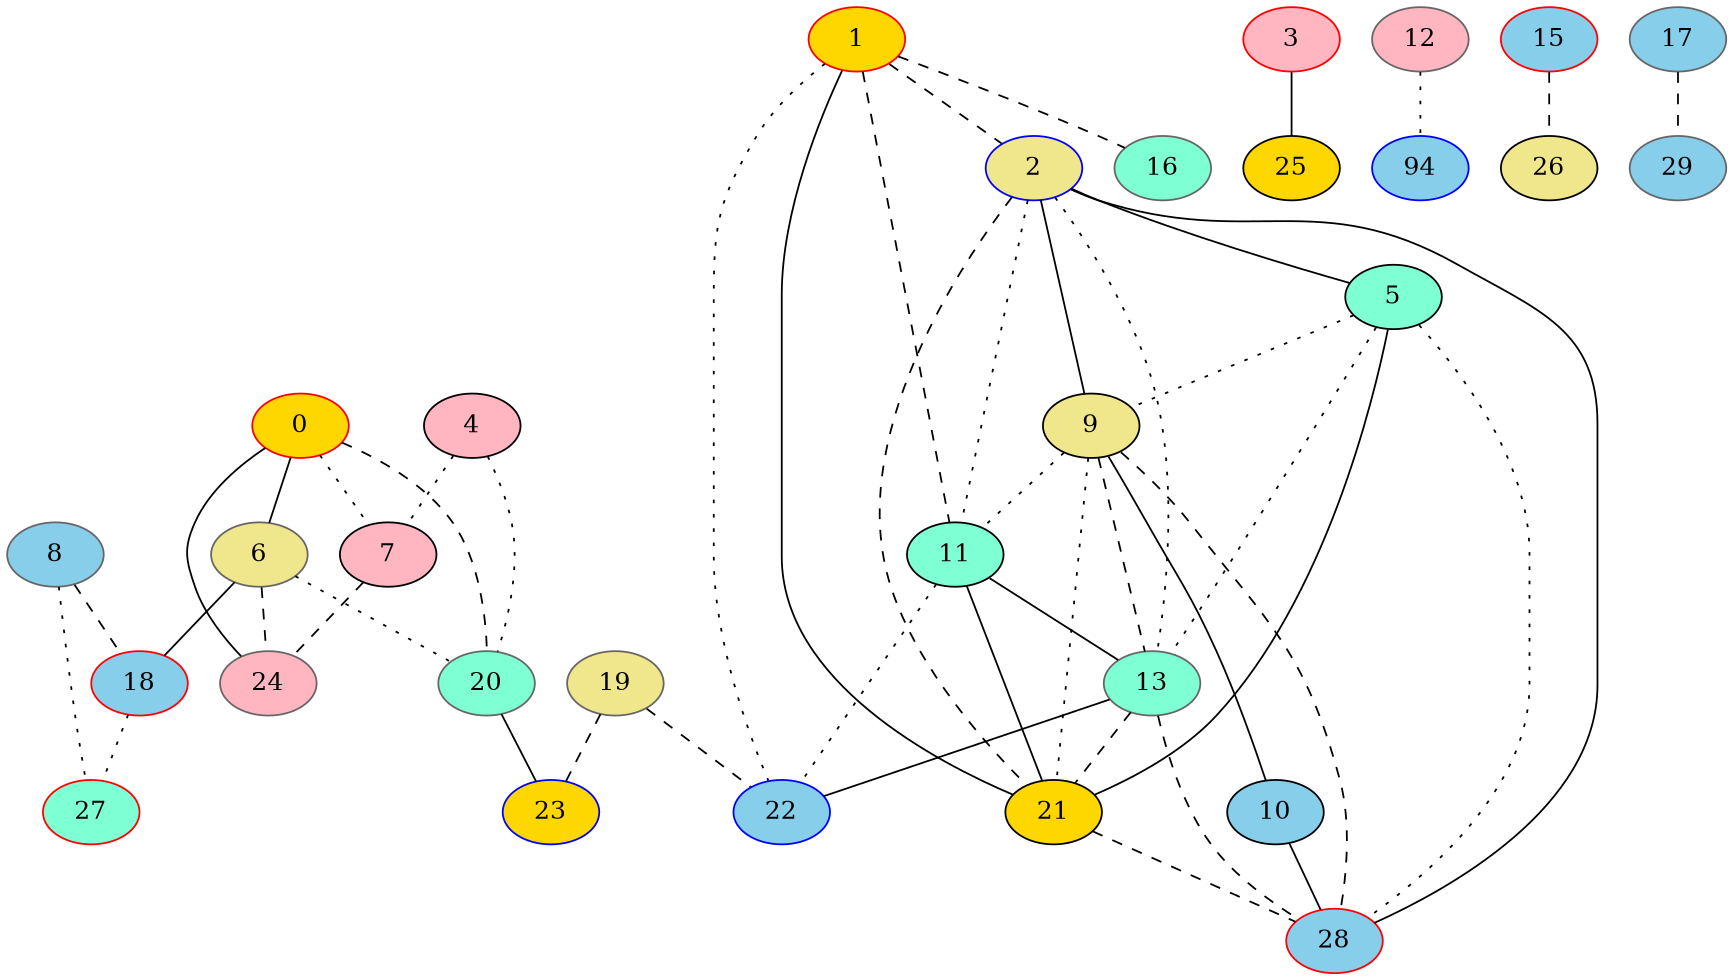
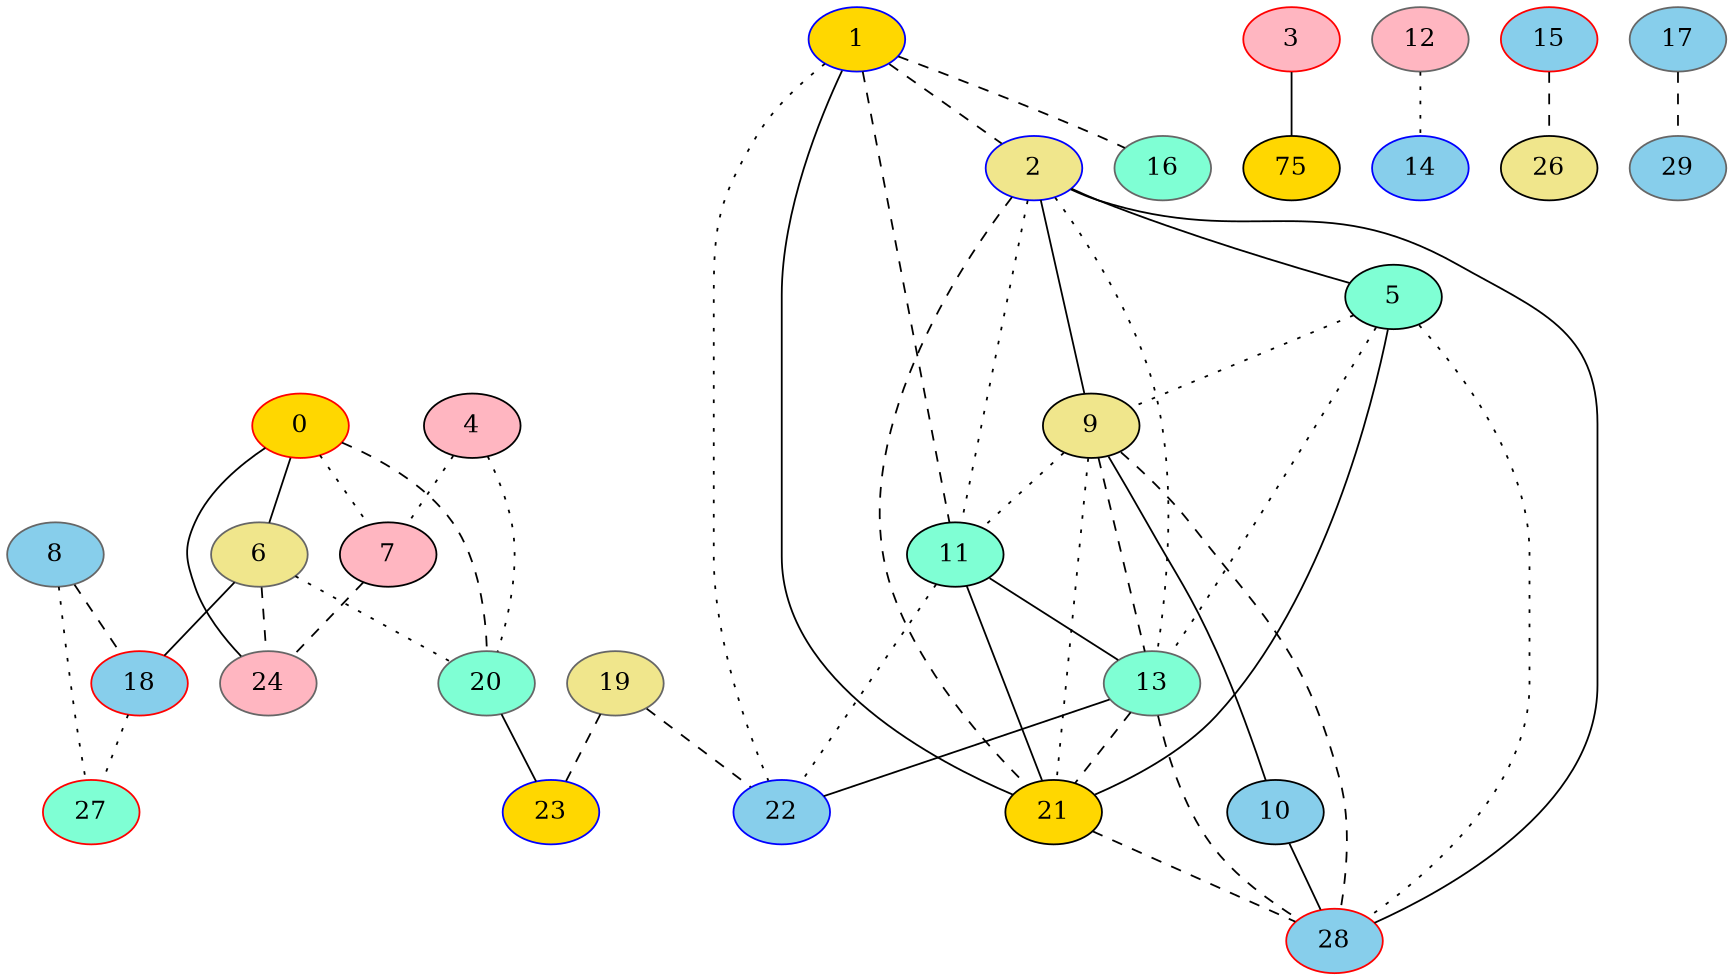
node "1": color red -> blue
node "25": label "25" -> "75"
node "94": label "94" -> "14"
